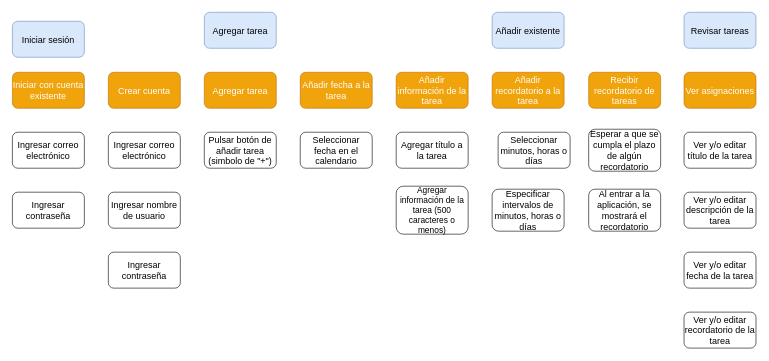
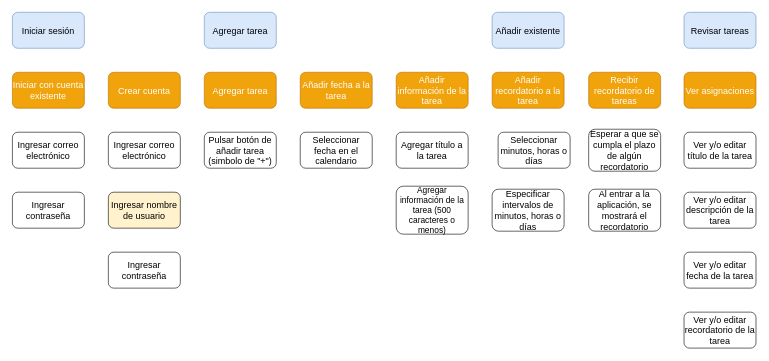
node "Iniciar sesión": moved (48, 39) -> (48, 30)
node "Ingresar nombre de usuario": fillcolor #ffffff -> #fff2cc
